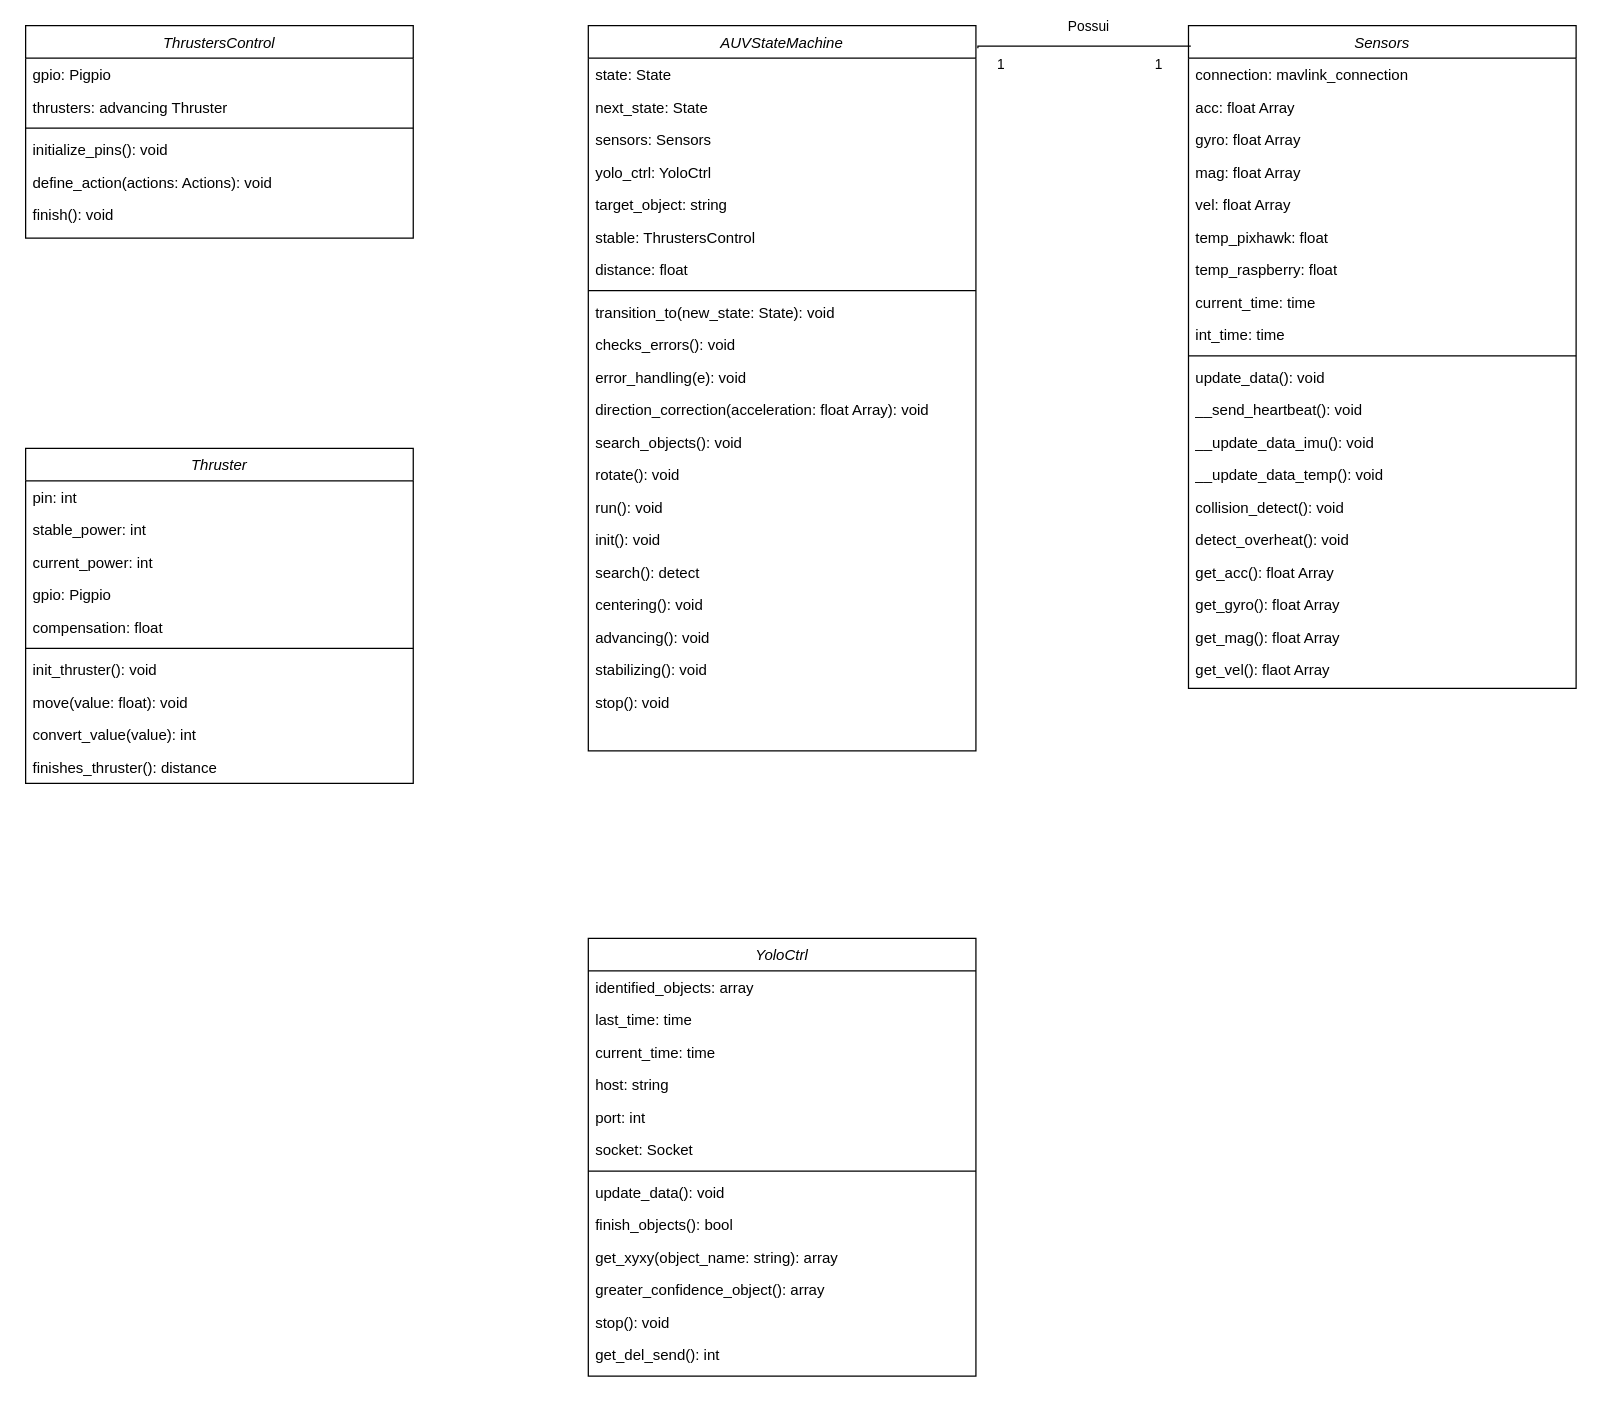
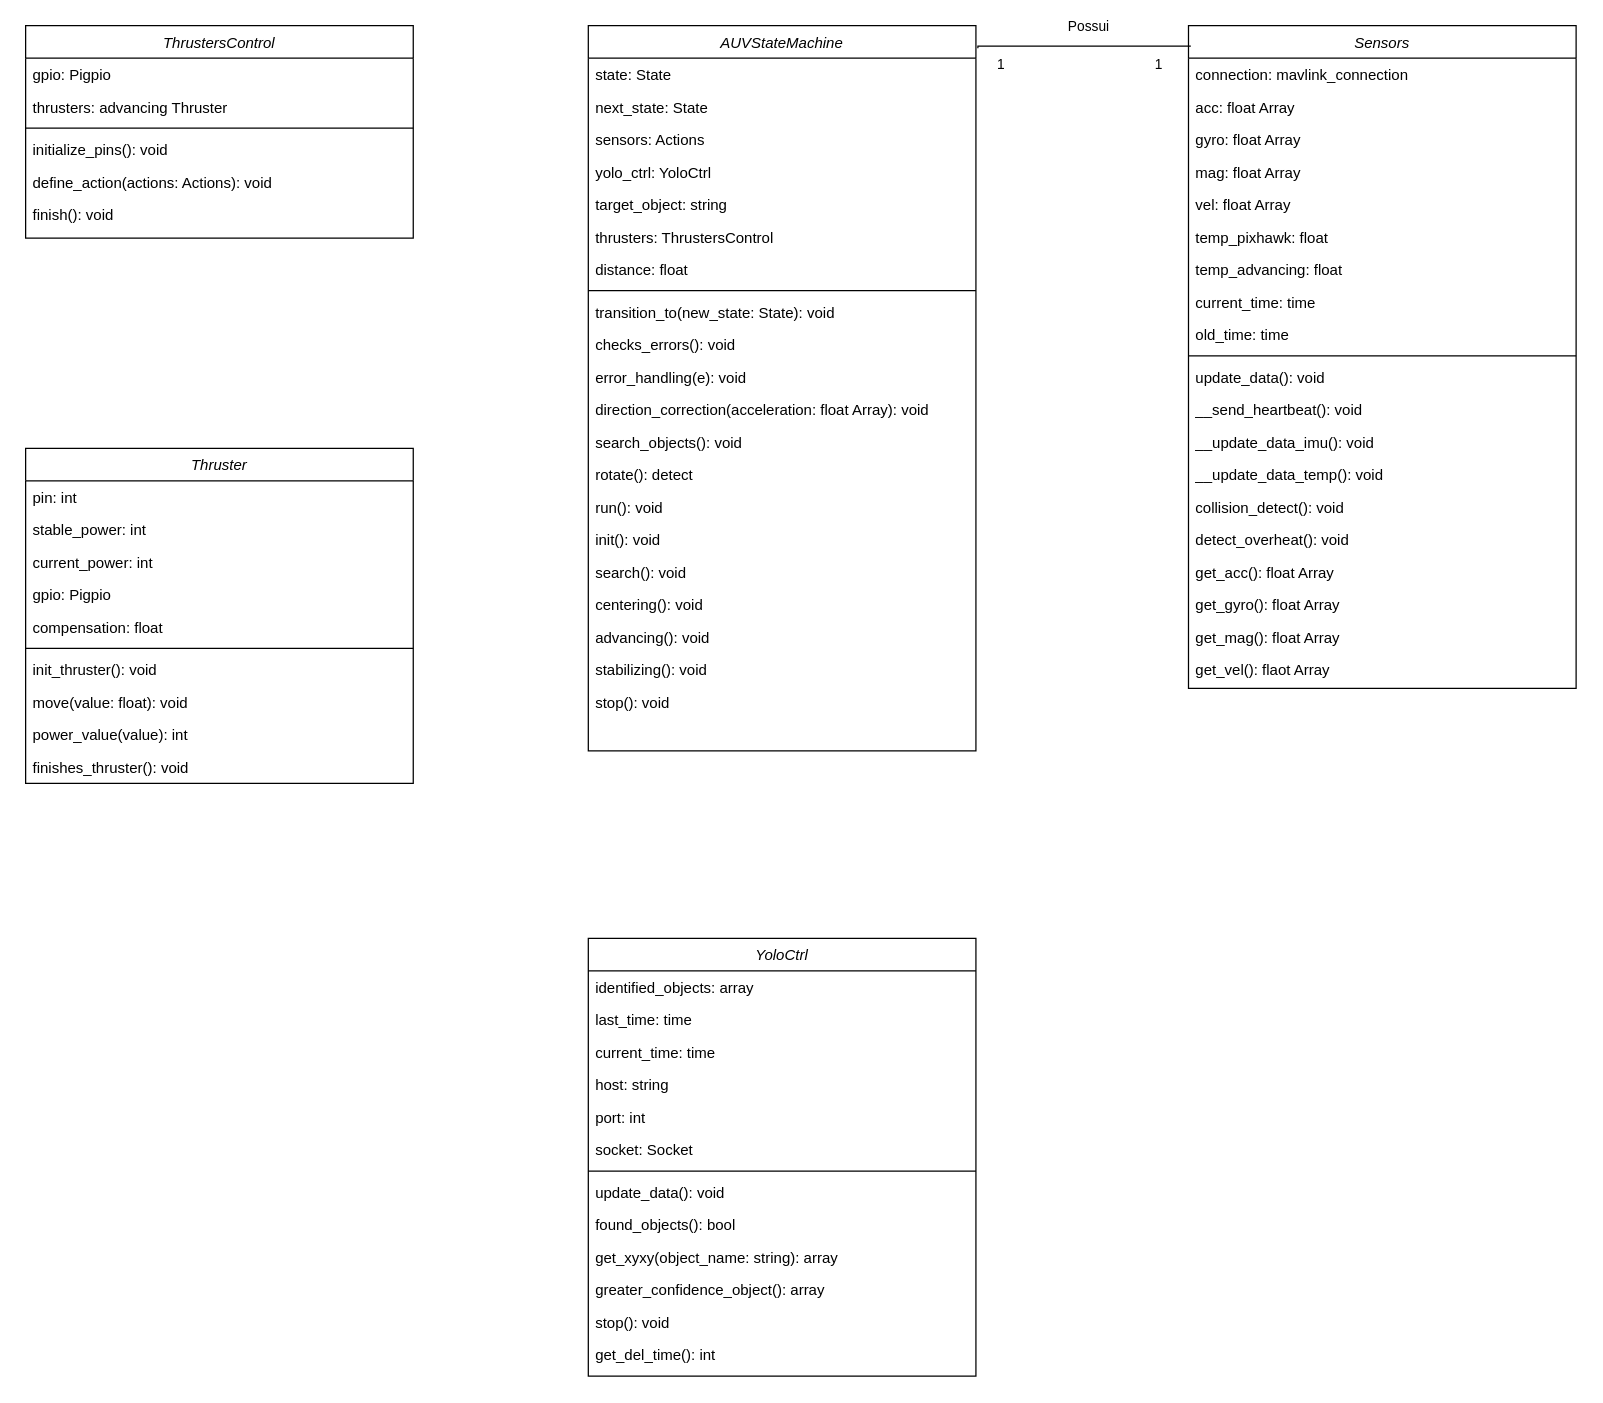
node "sensors: Sensors": label "sensors: Sensors" -> "sensors: Actions"
node "stable: ThrustersControl": label "stable: ThrustersControl" -> "thrusters: ThrustersControl"
node "temp_raspberry: float": label "temp_raspberry: float" -> "temp_advancing: float"
node "int_time: time": label "int_time: time" -> "old_time: time"
node "rotate(): void": label "rotate(): void" -> "rotate(): detect"
node "search(): detect": label "search(): detect" -> "search(): void"
node "convert_value(value): int": label "convert_value(value): int" -> "power_value(value): int"
node "finishes_thruster(): distance": label "finishes_thruster(): distance" -> "finishes_thruster(): void"
node "finish_objects(): bool": label "finish_objects(): bool" -> "found_objects(): bool"
node "get_del_send(): int": label "get_del_send(): int" -> "get_del_time(): int"
